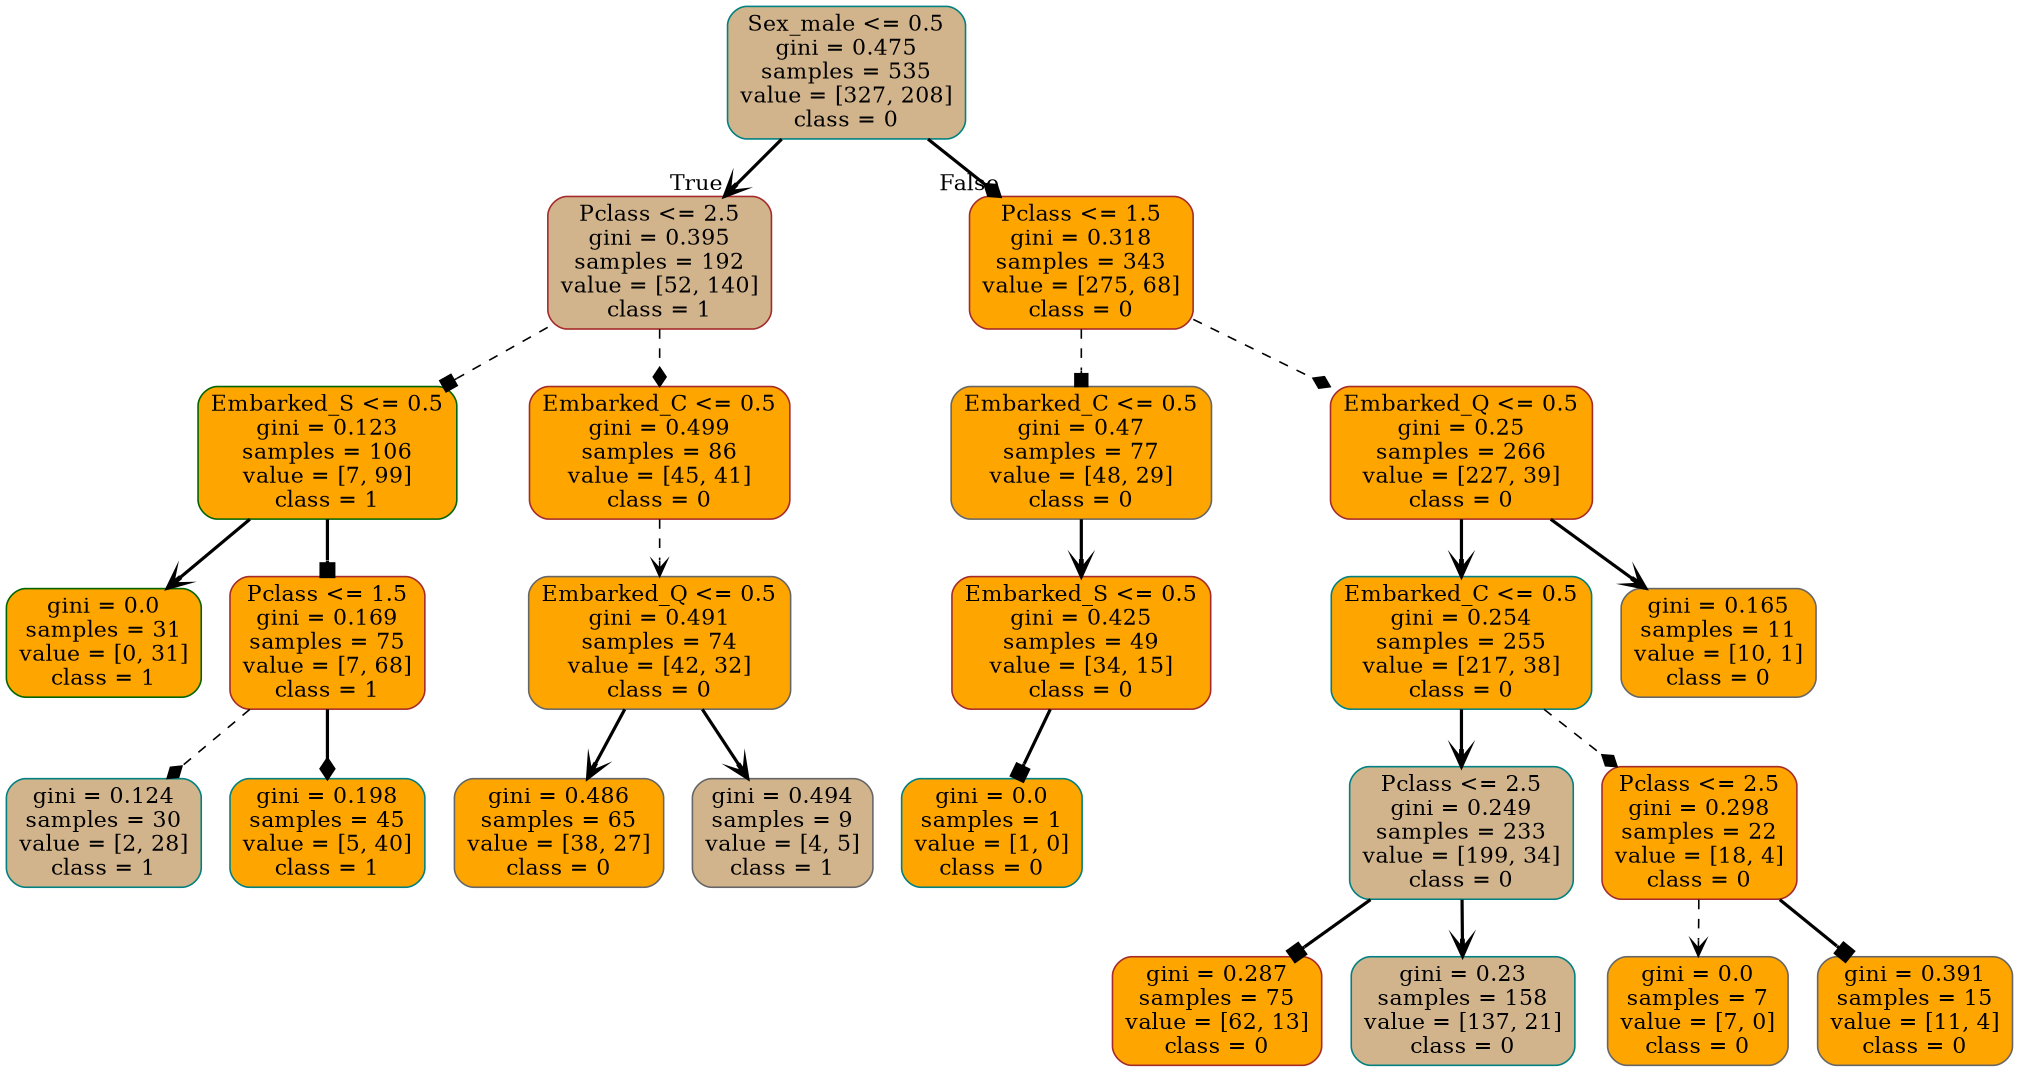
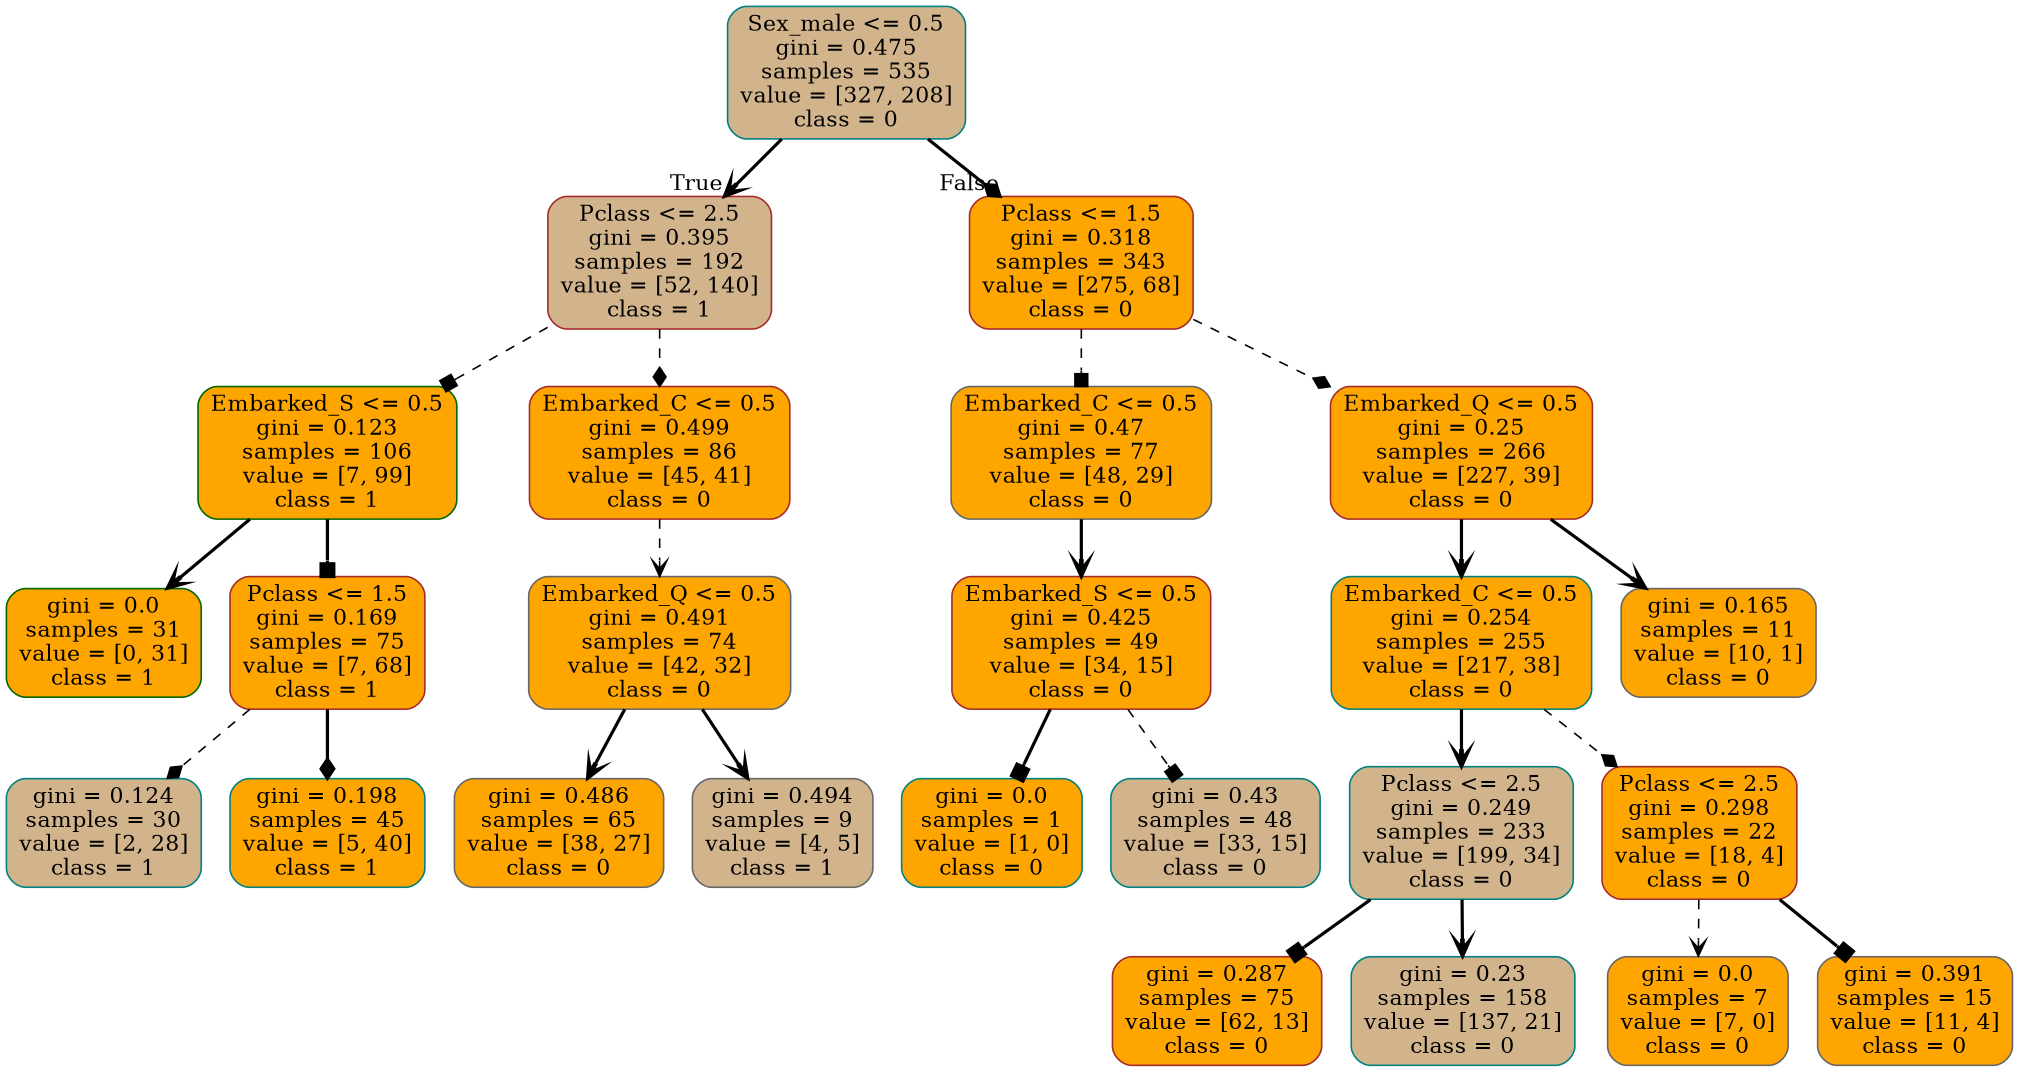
node "gini = 0.43 samples = 48 value = [33, 15] class = 0": added
